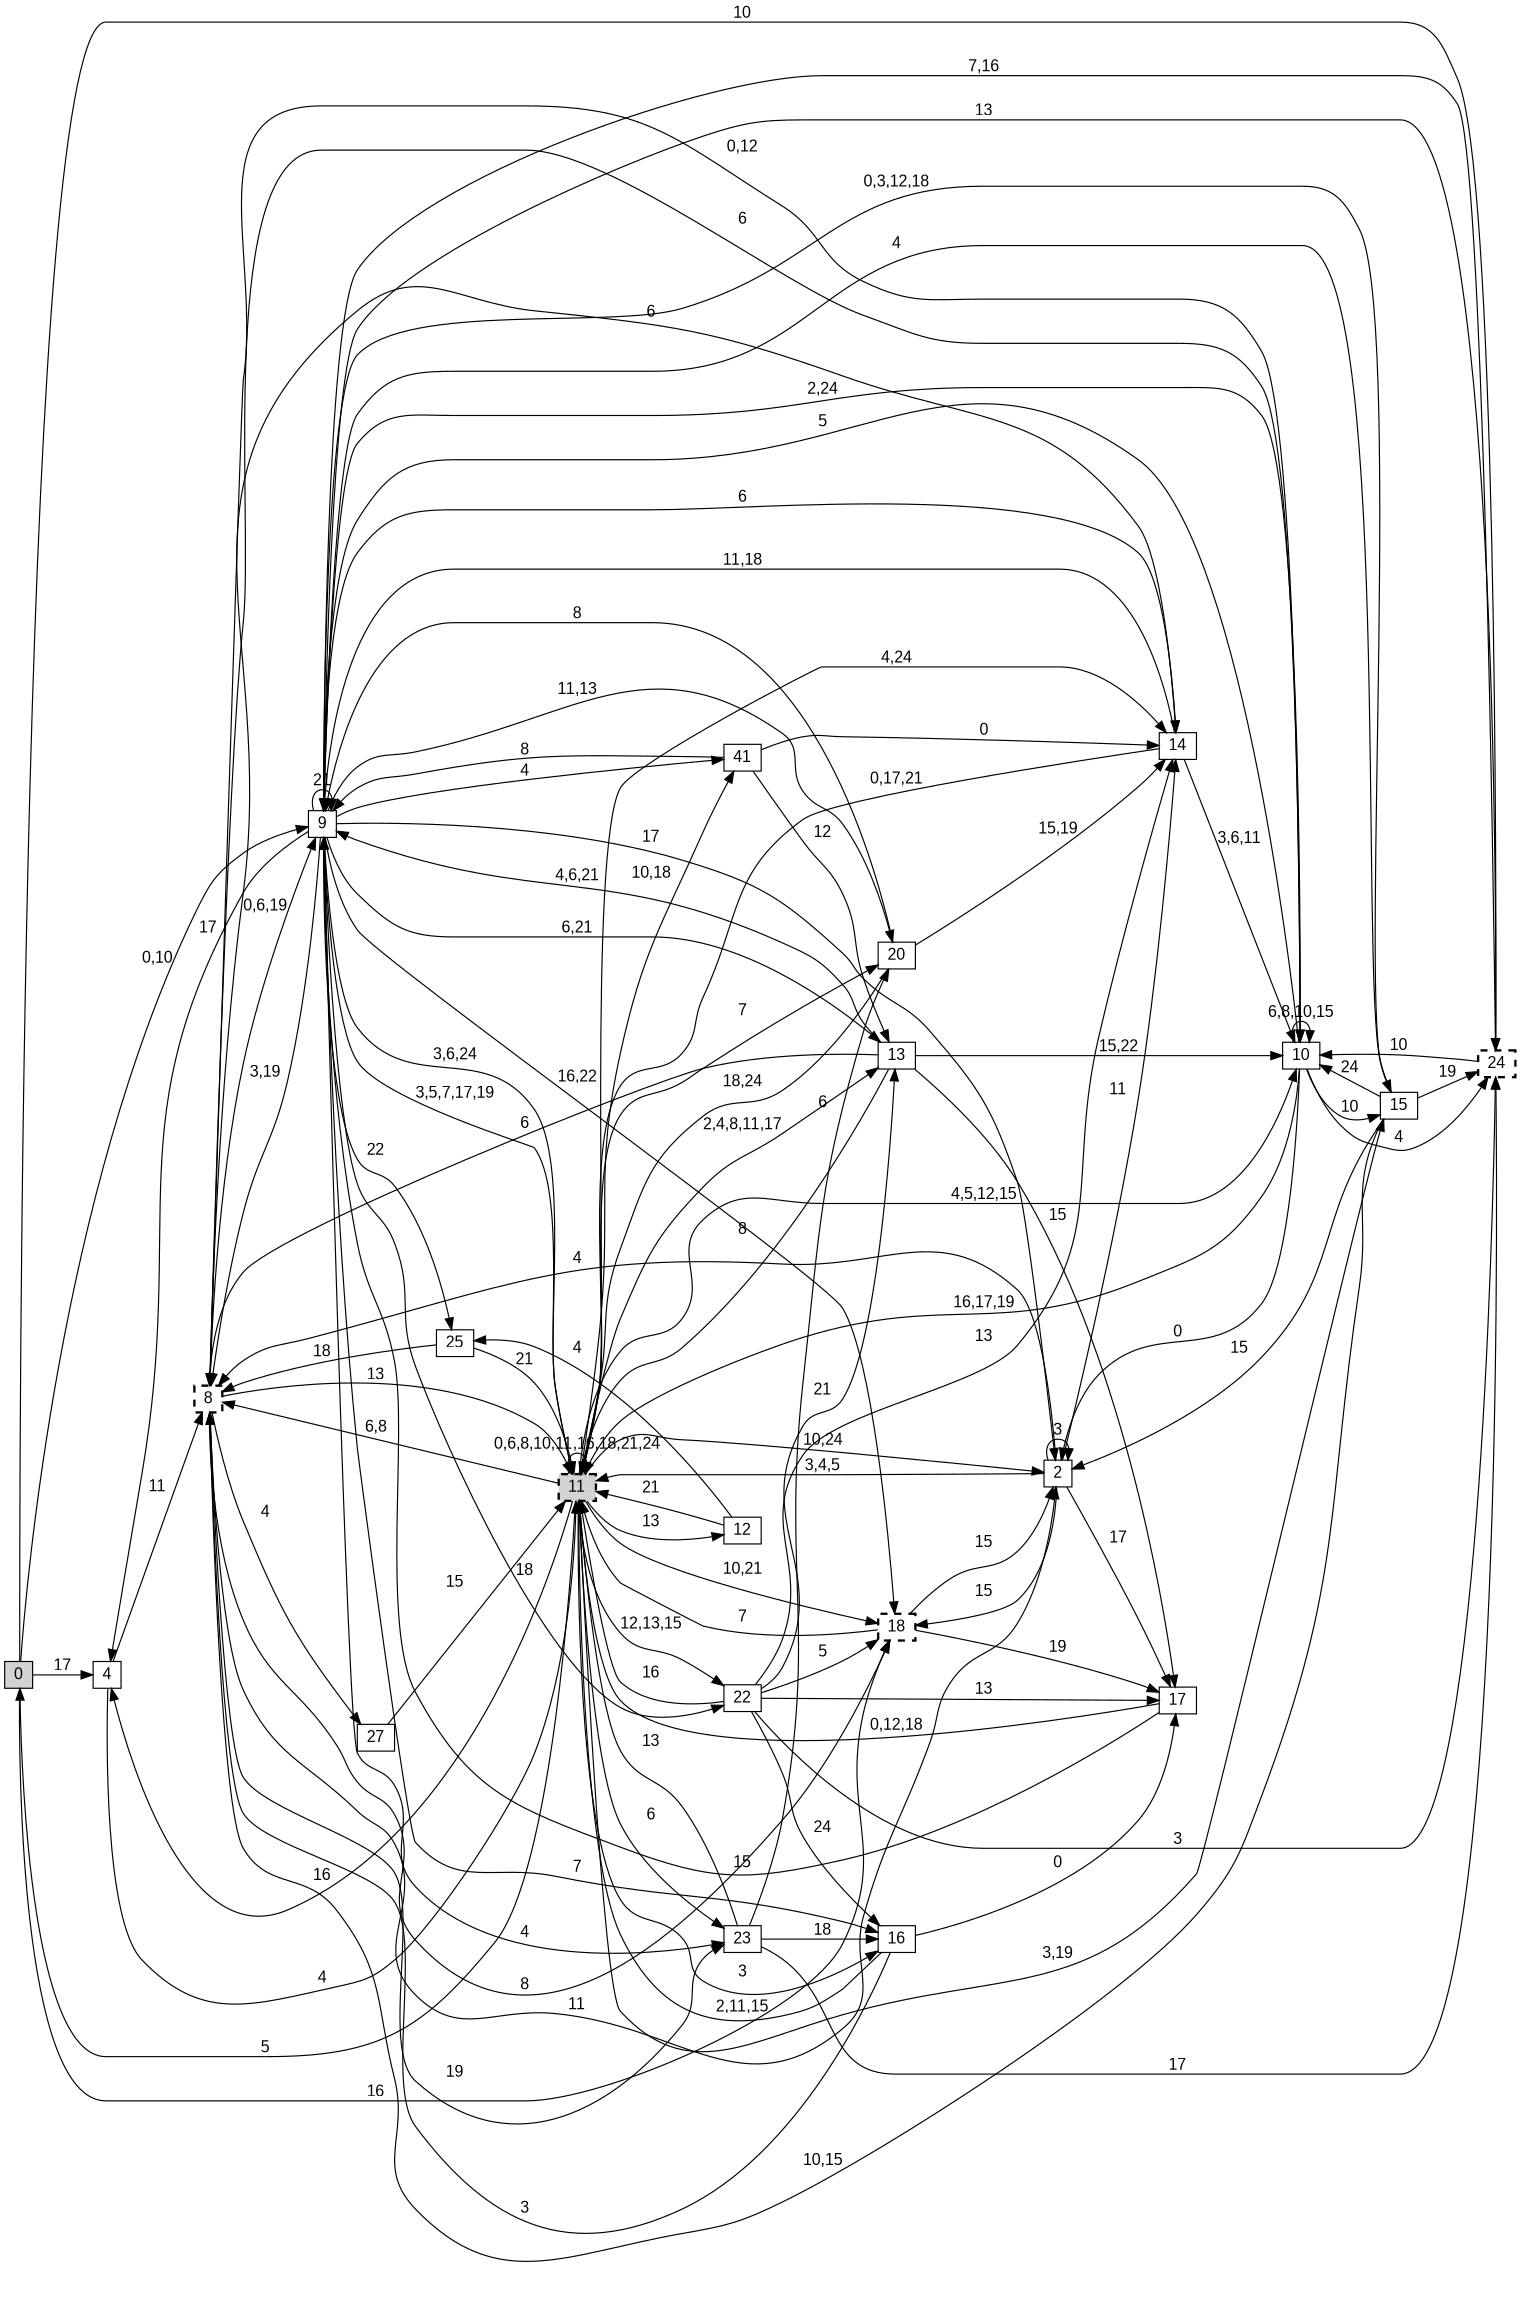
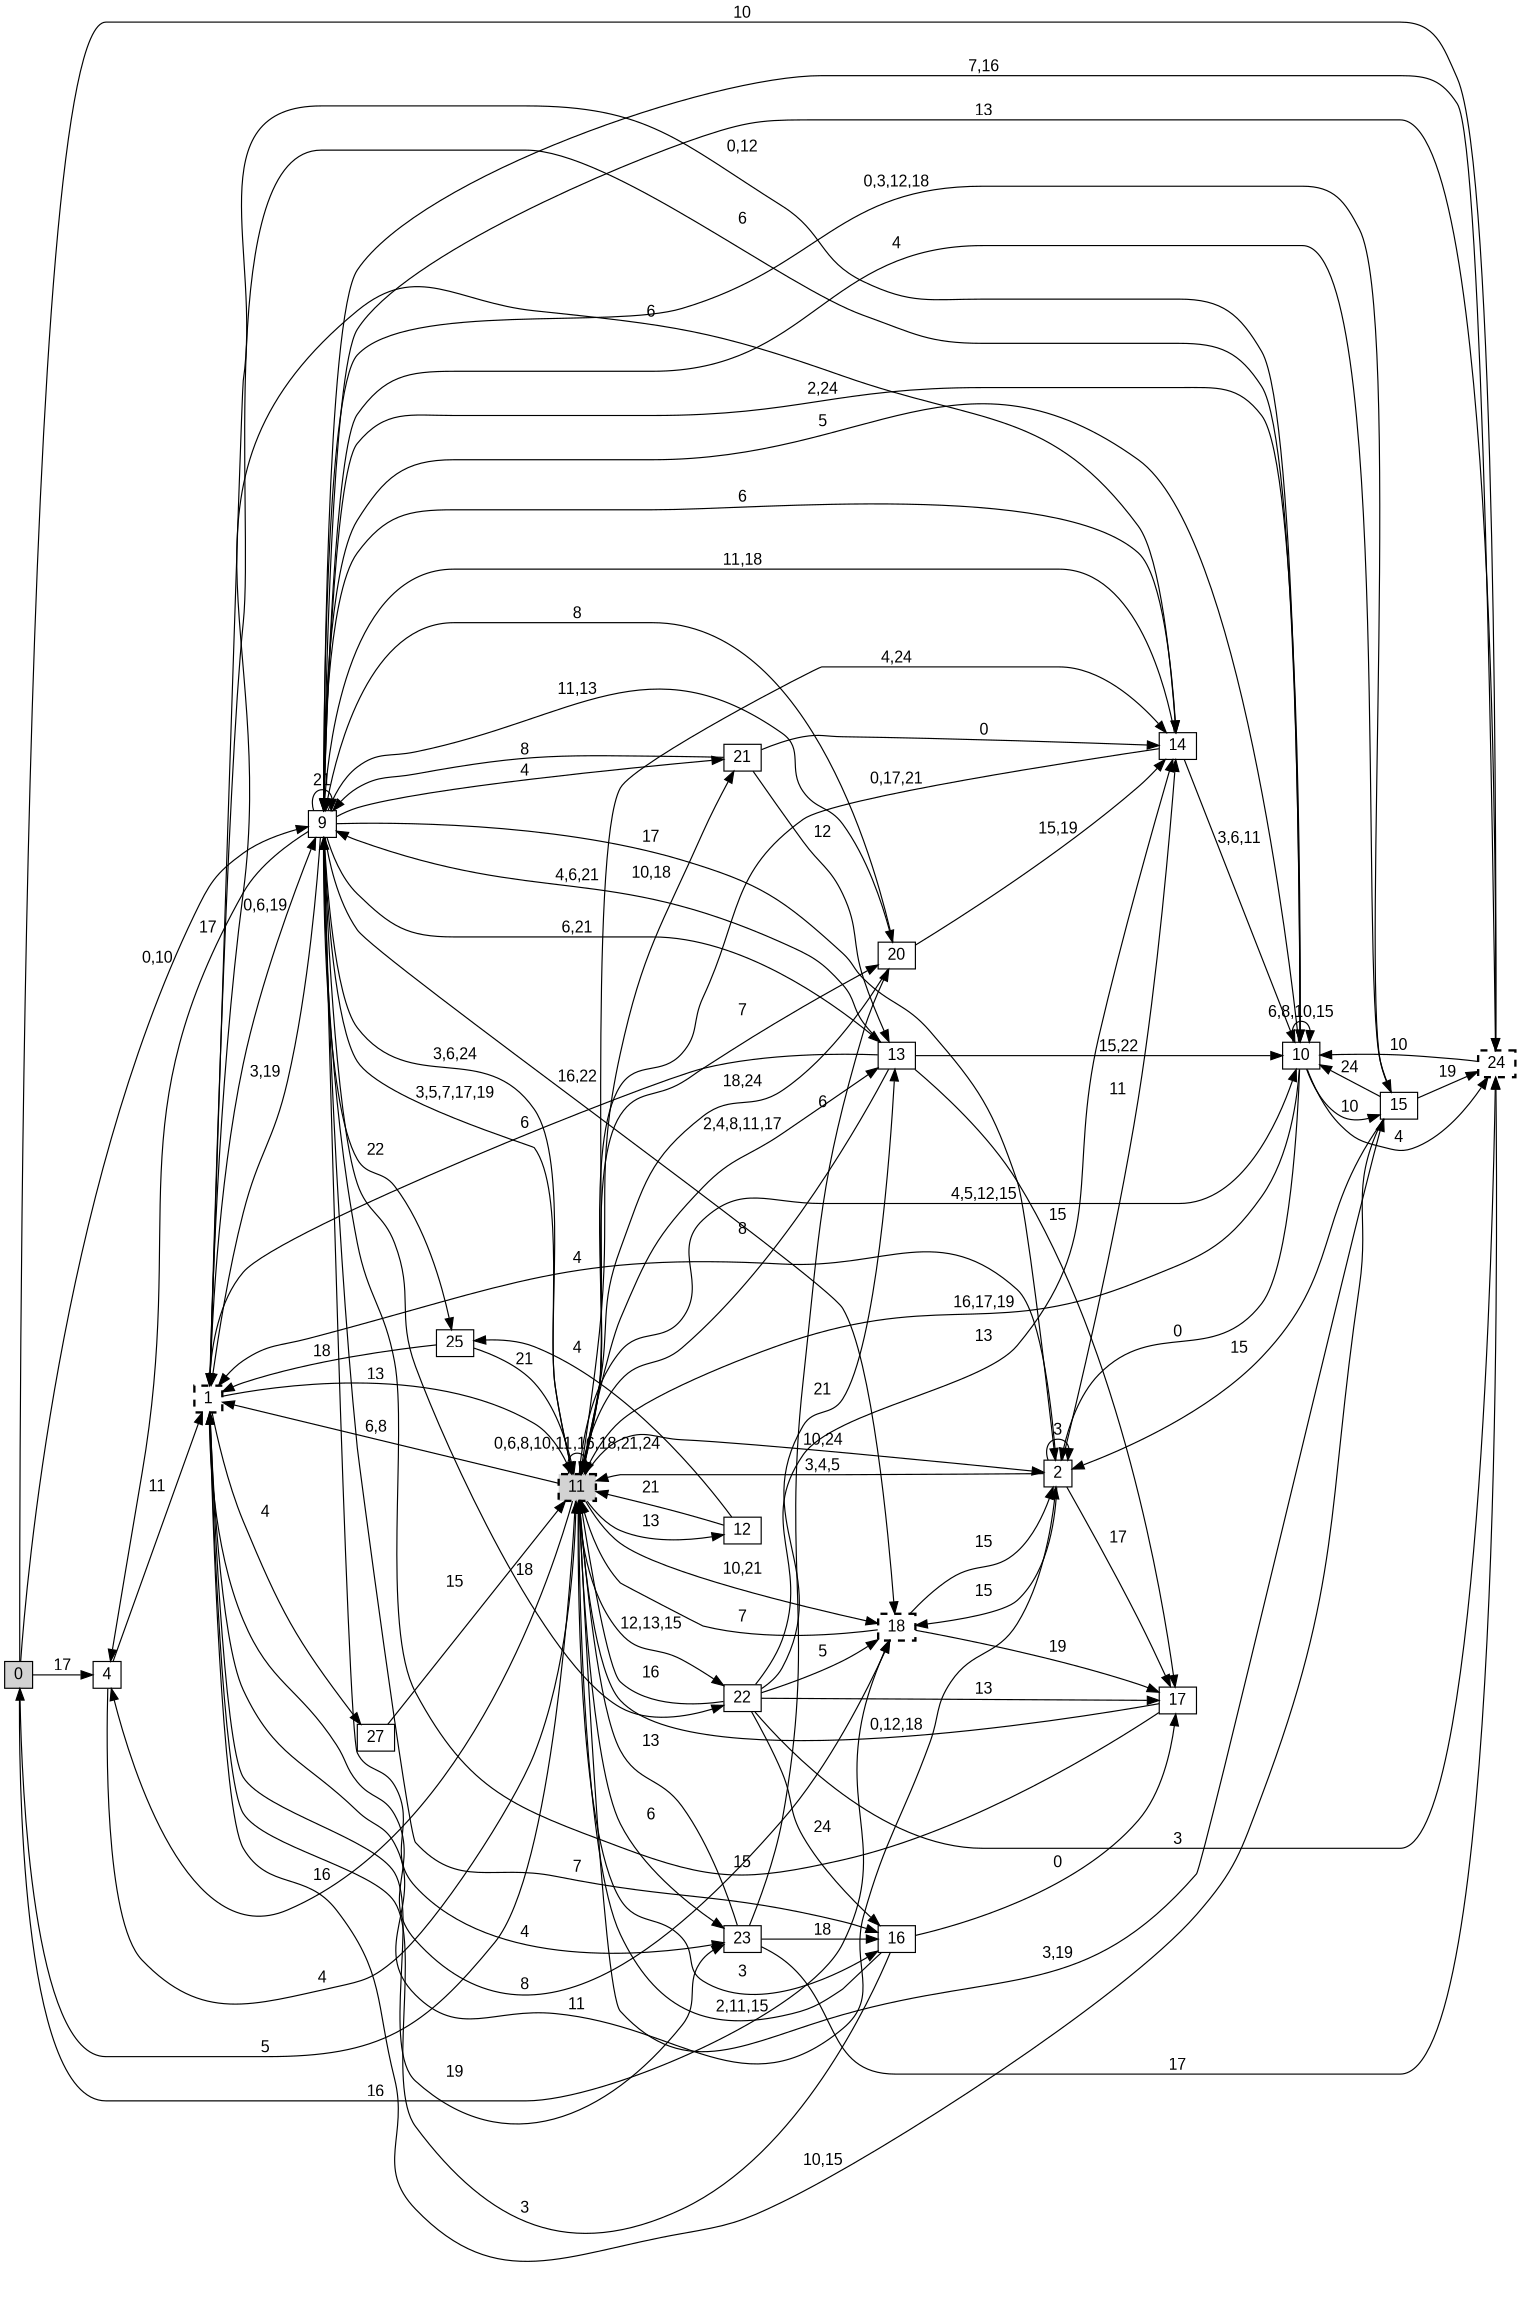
node "41": label "41" -> "21"
node "8": label "8" -> "1"
